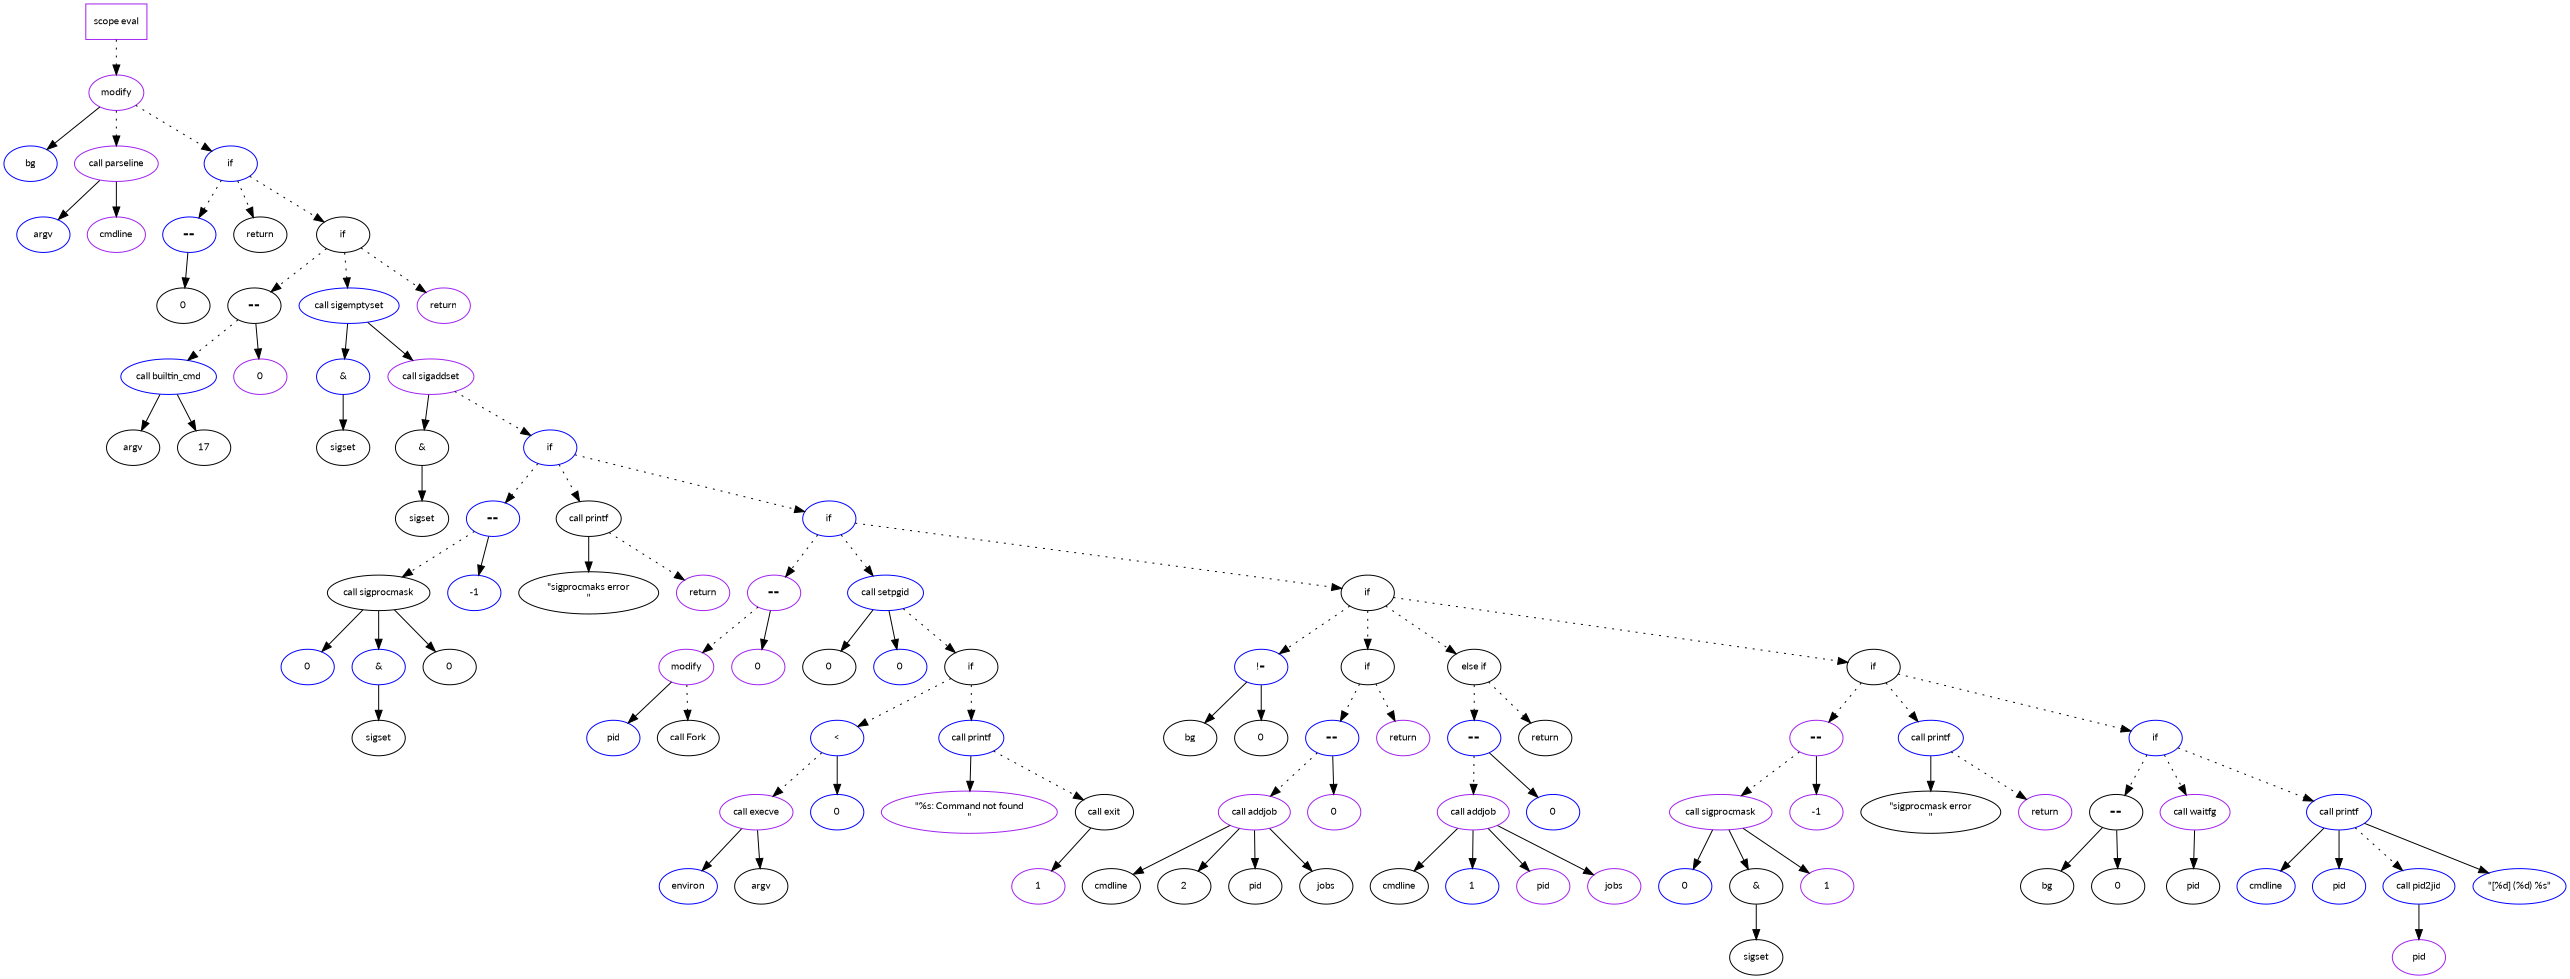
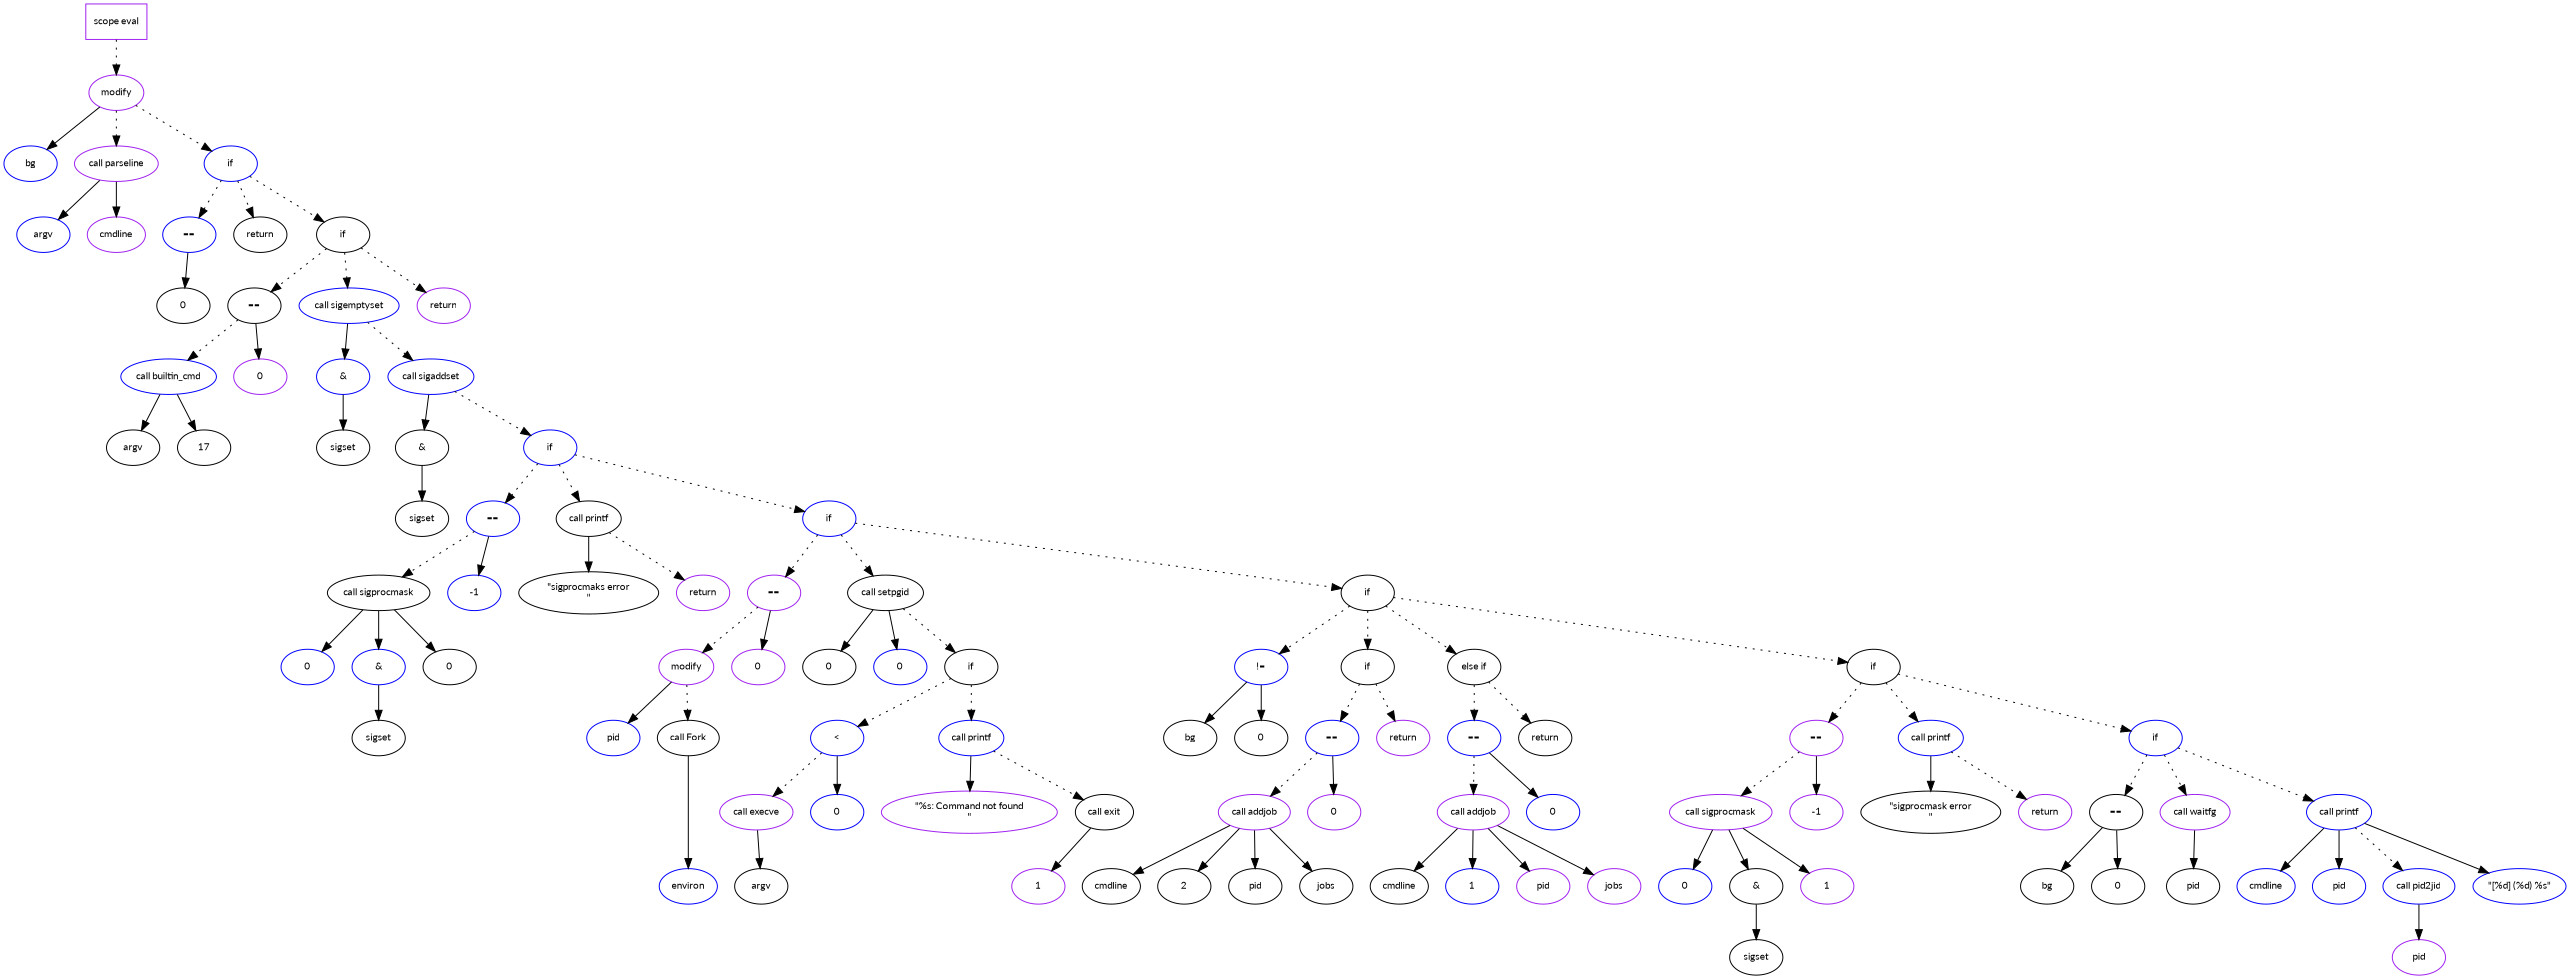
edge "call sigemptyset" -> "call sigaddset": style solid -> dotted
node "call sigaddset": color purple -> blue
node "call setpgid": color blue -> black
edge "call execve" -> "environ": now "call Fork" -> "environ"
